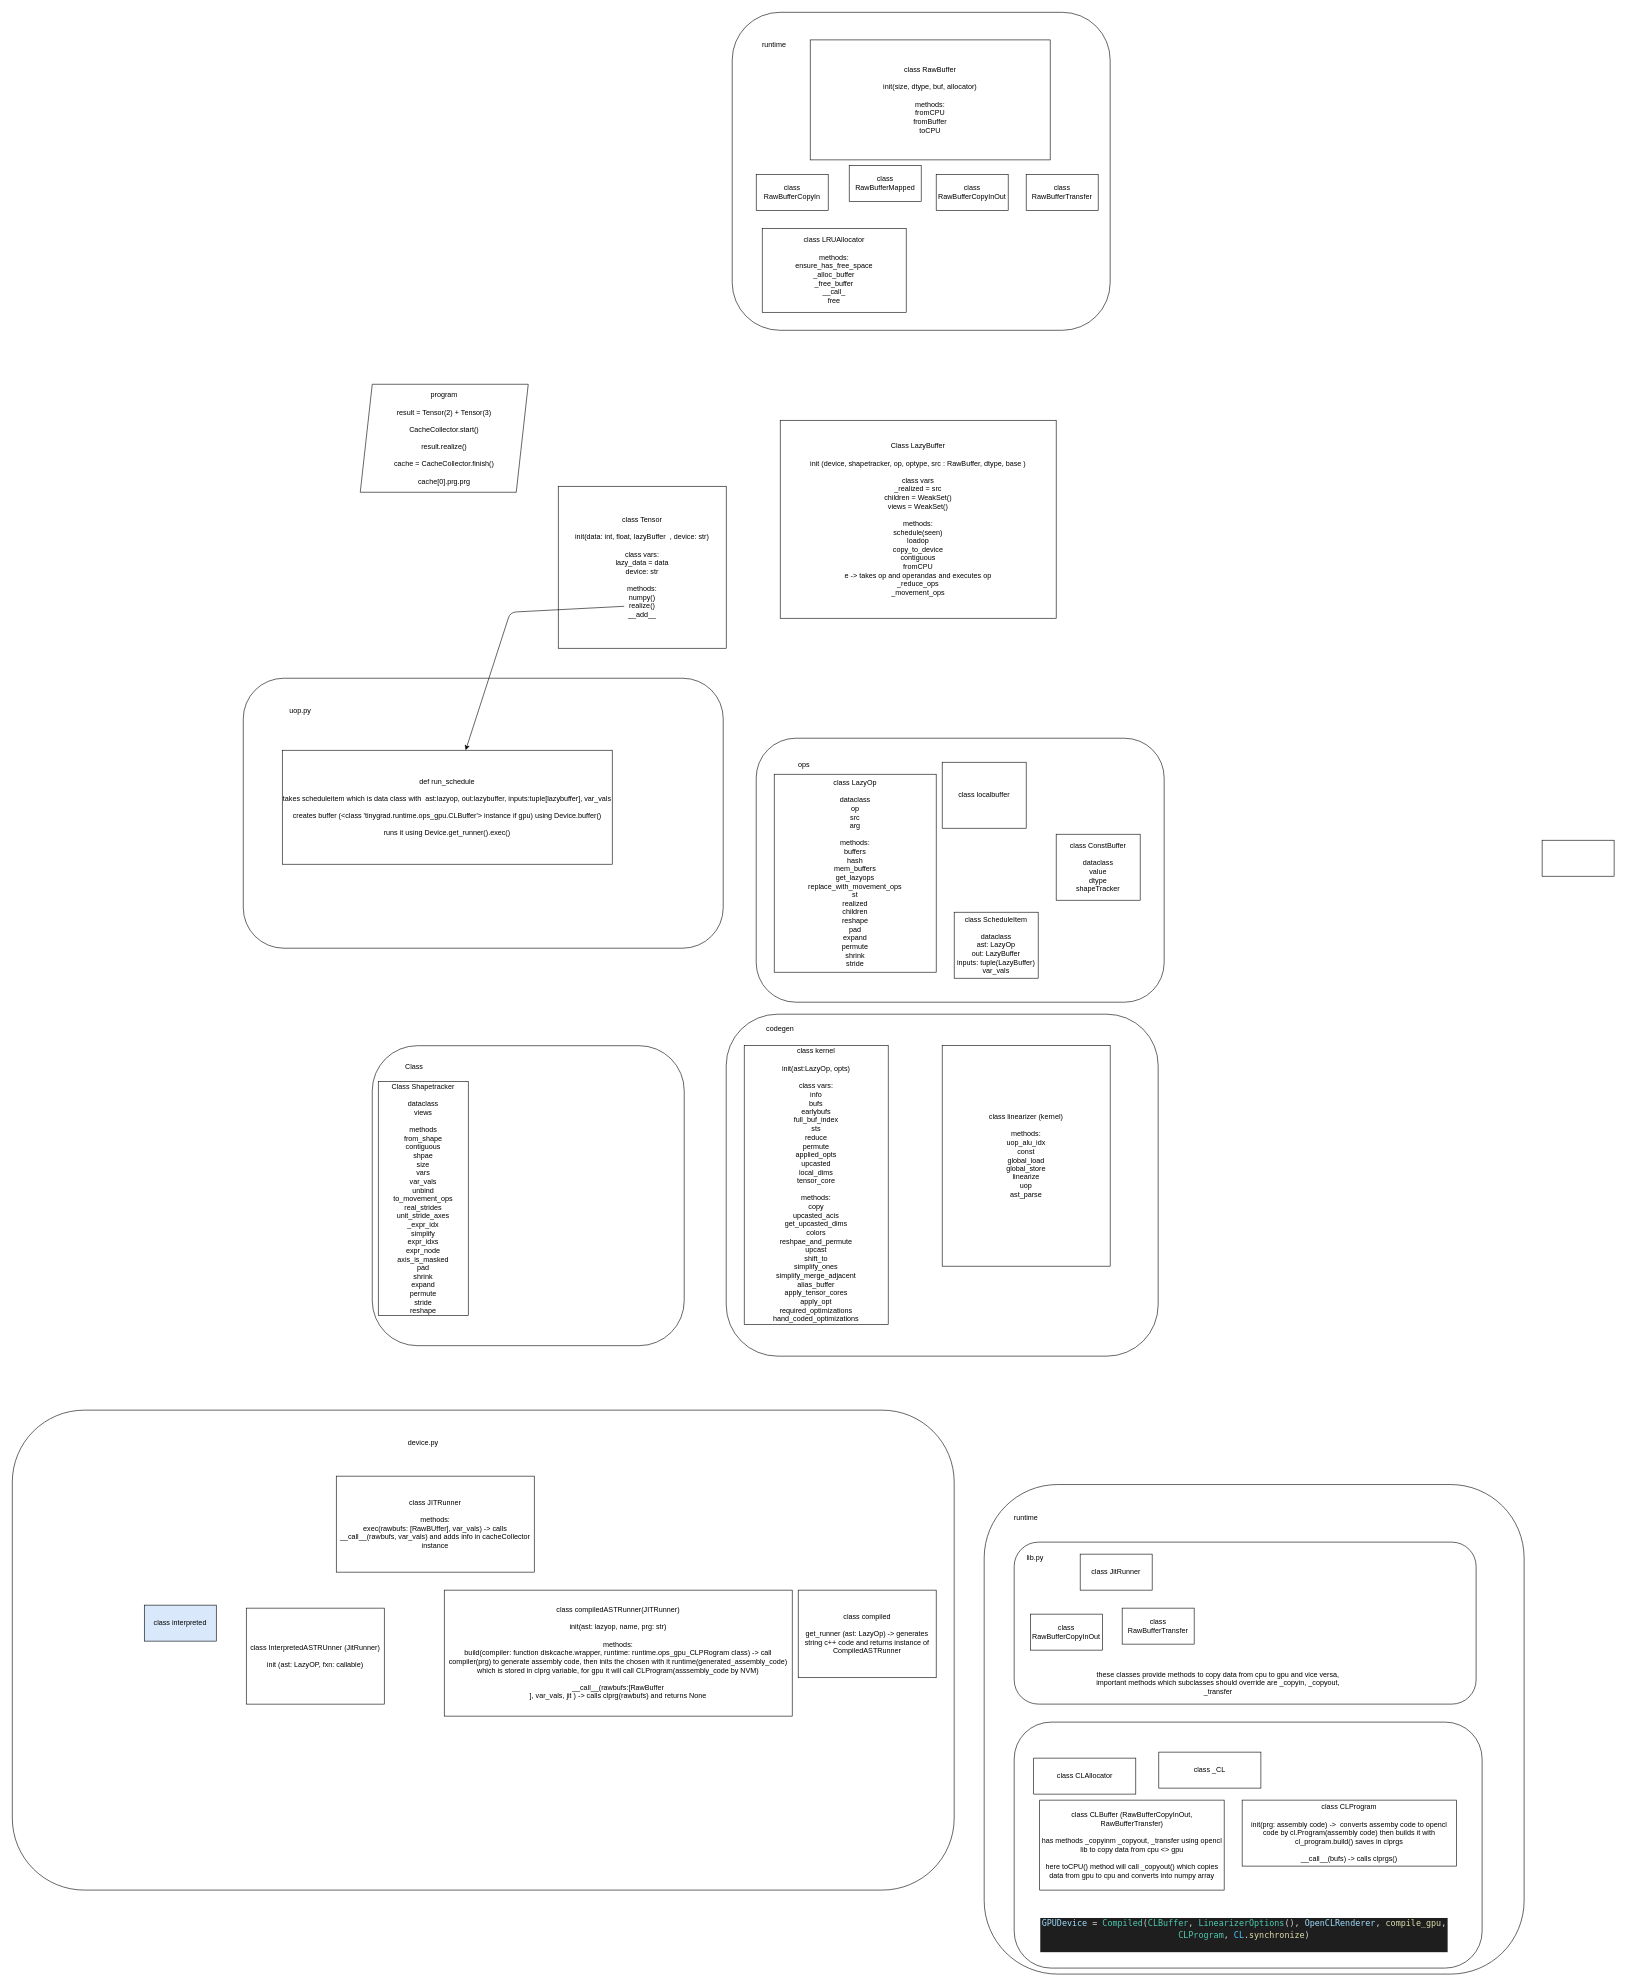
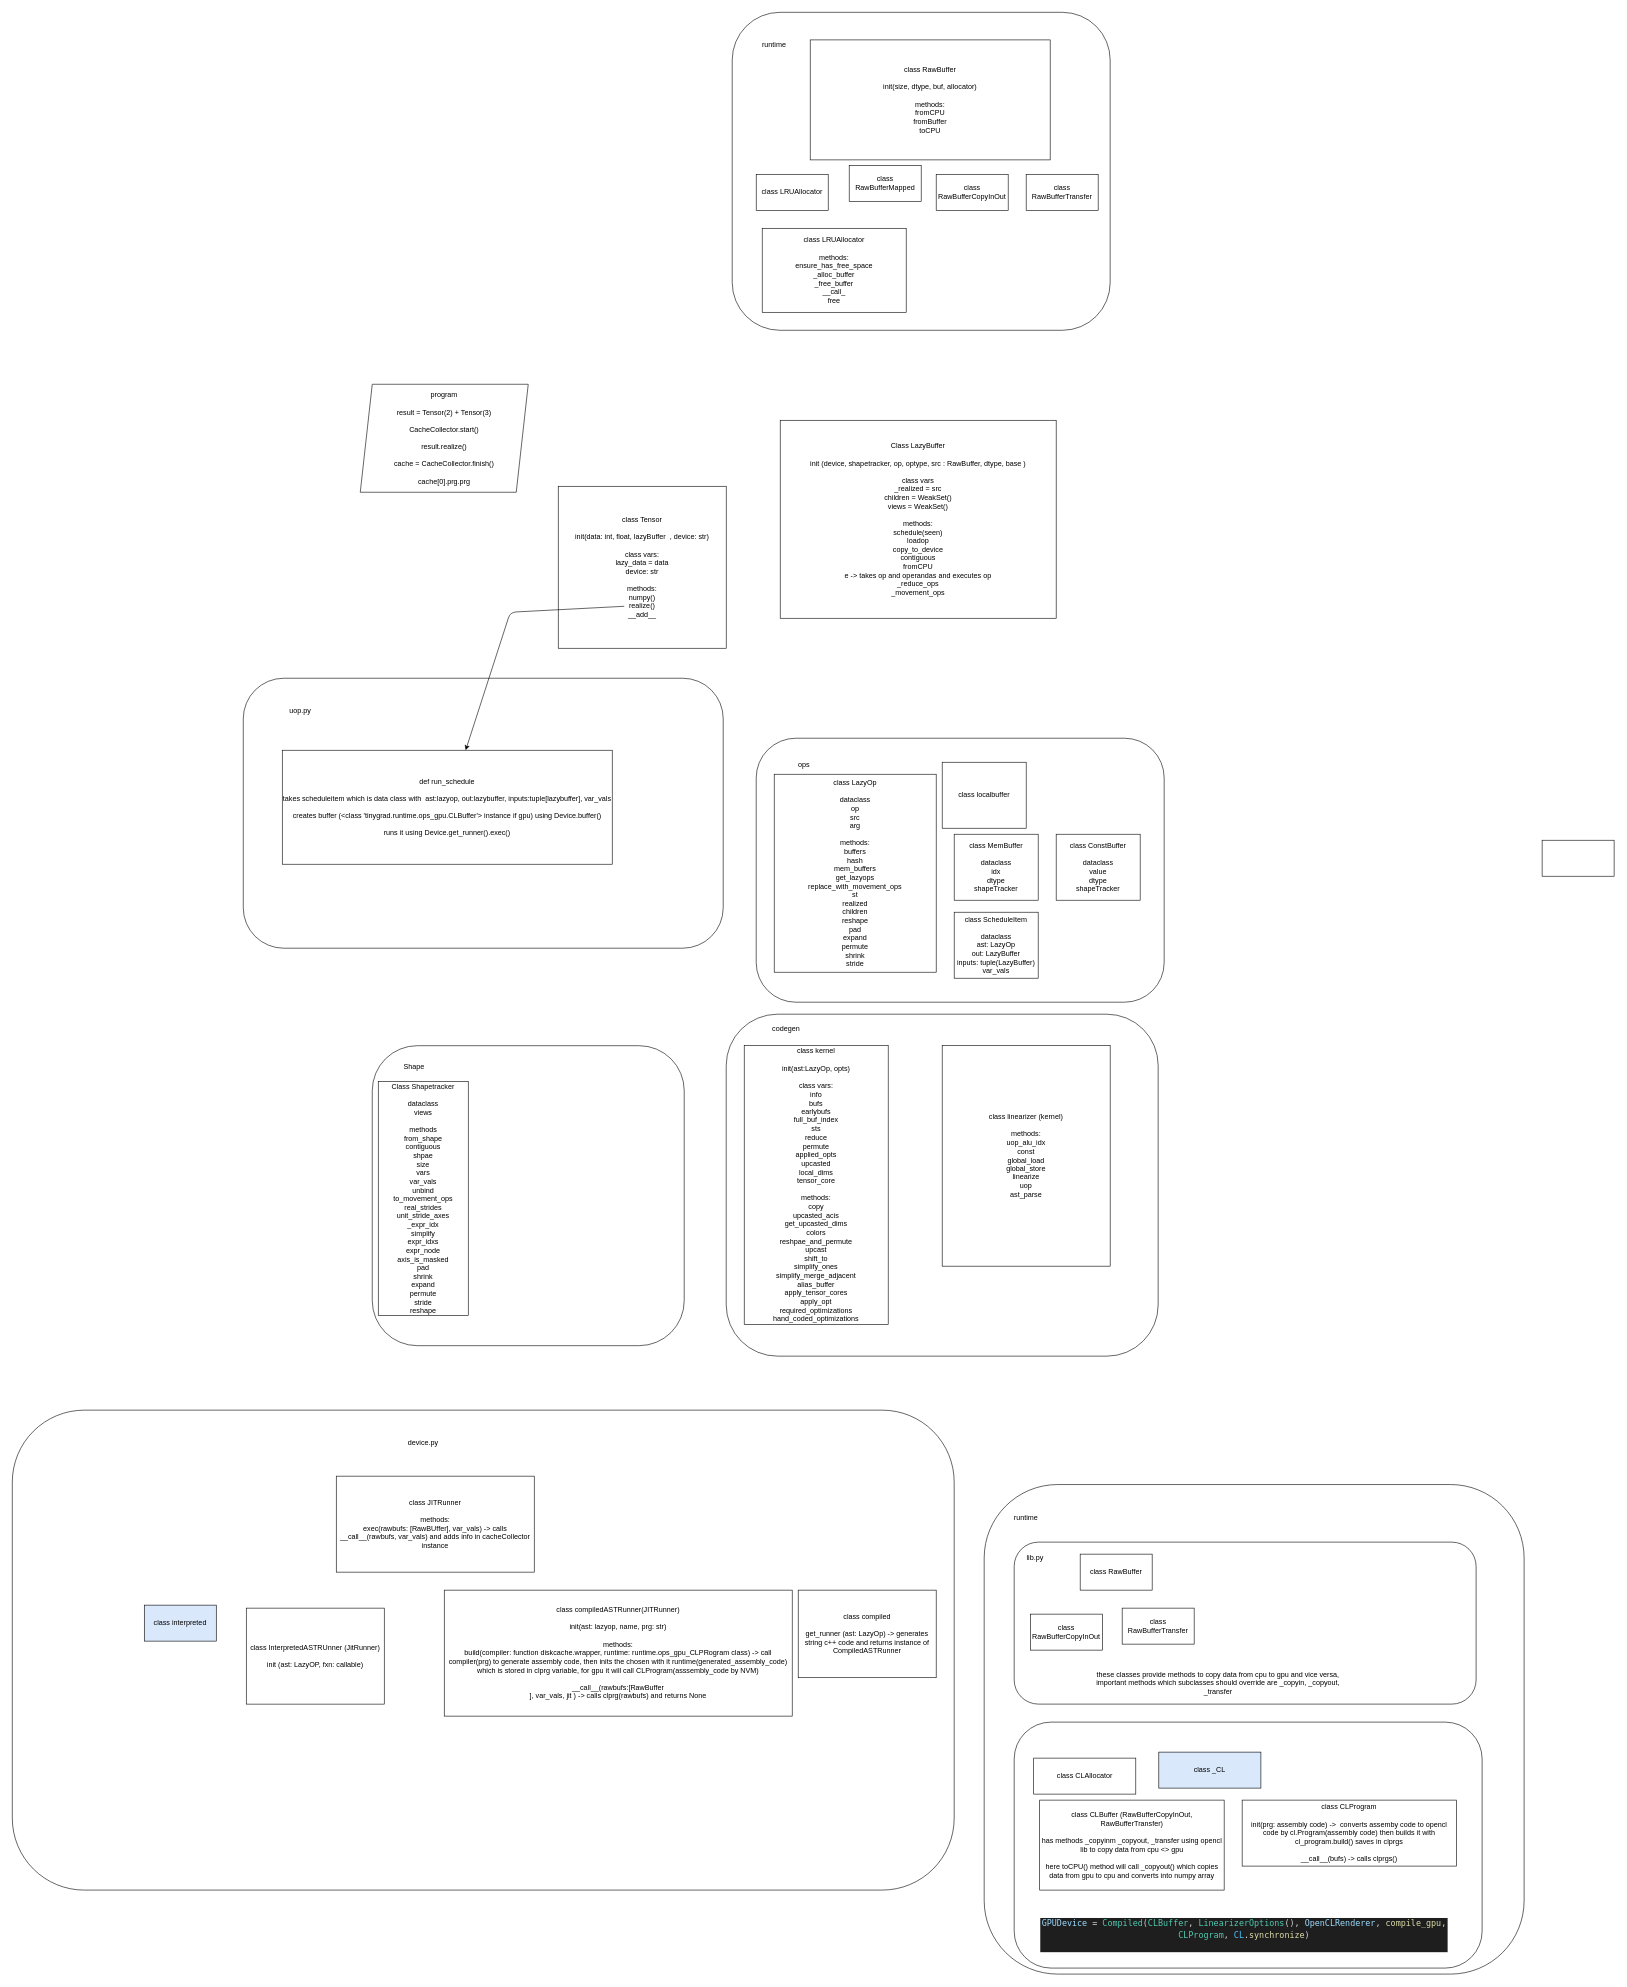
node "class RawBufferCopyIn": label "class RawBufferCopyIn" -> "class LRUAllocator"
node "class MemBuffer dataclass idx dtype shapeTracker": added
node "codegen": moved (780, 1029) -> (786, 1029)
node "Class": label "Class" -> "Shape"
node "class JitRunner": label "class JitRunner" -> "class RawBuffer"
node "class _CL": fillcolor #ffffff -> #dae8fc
